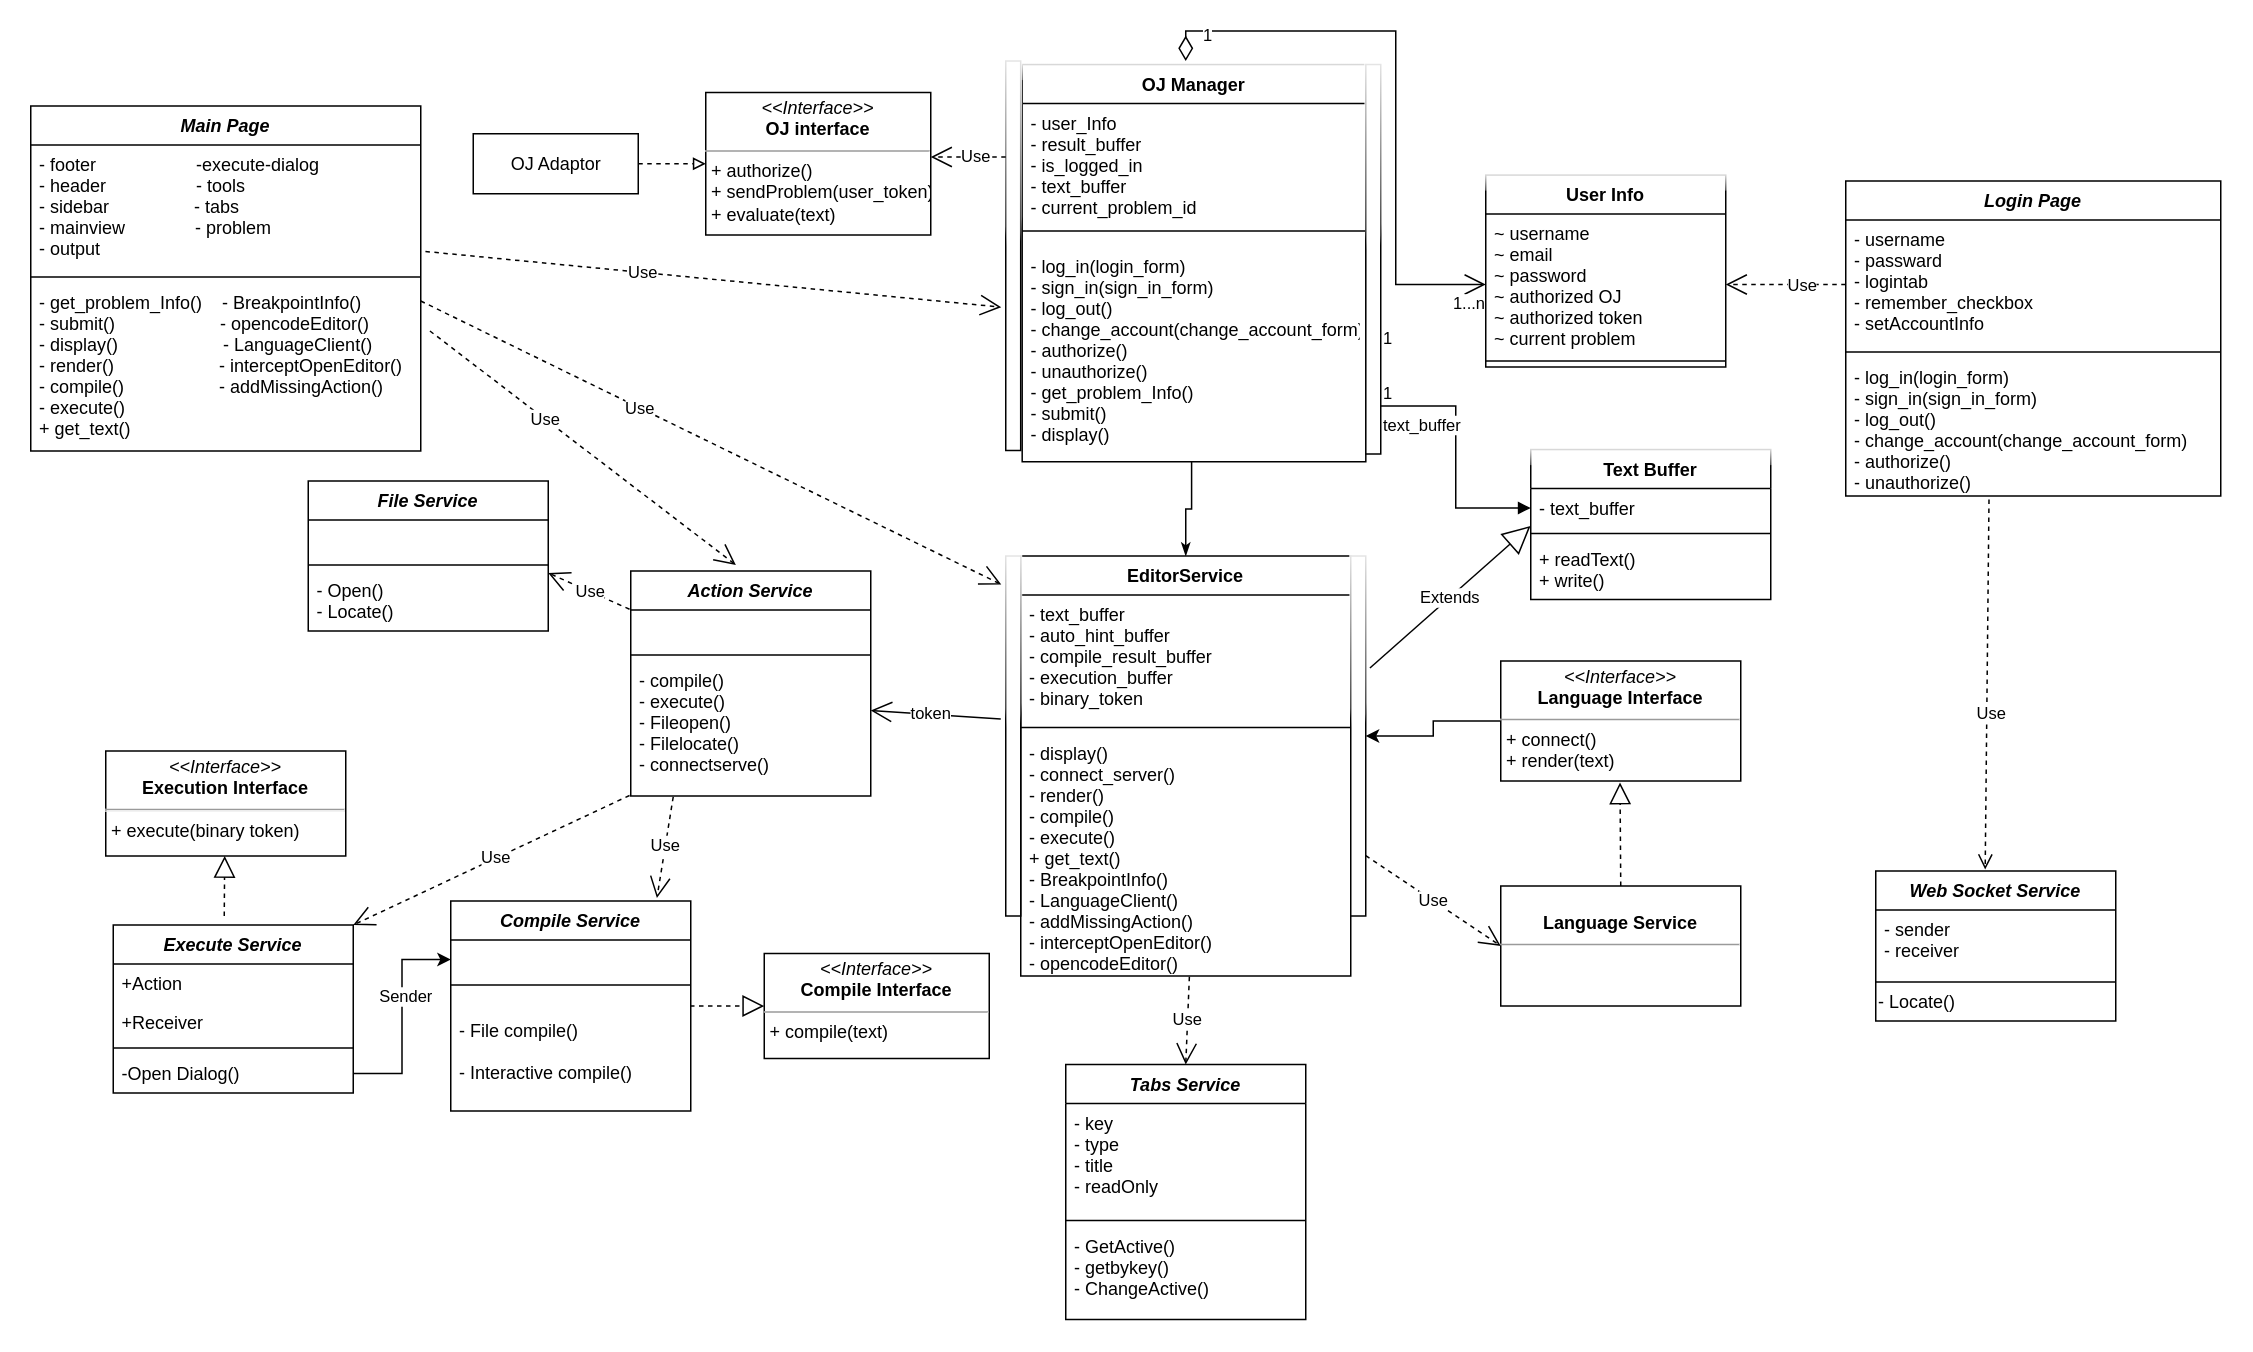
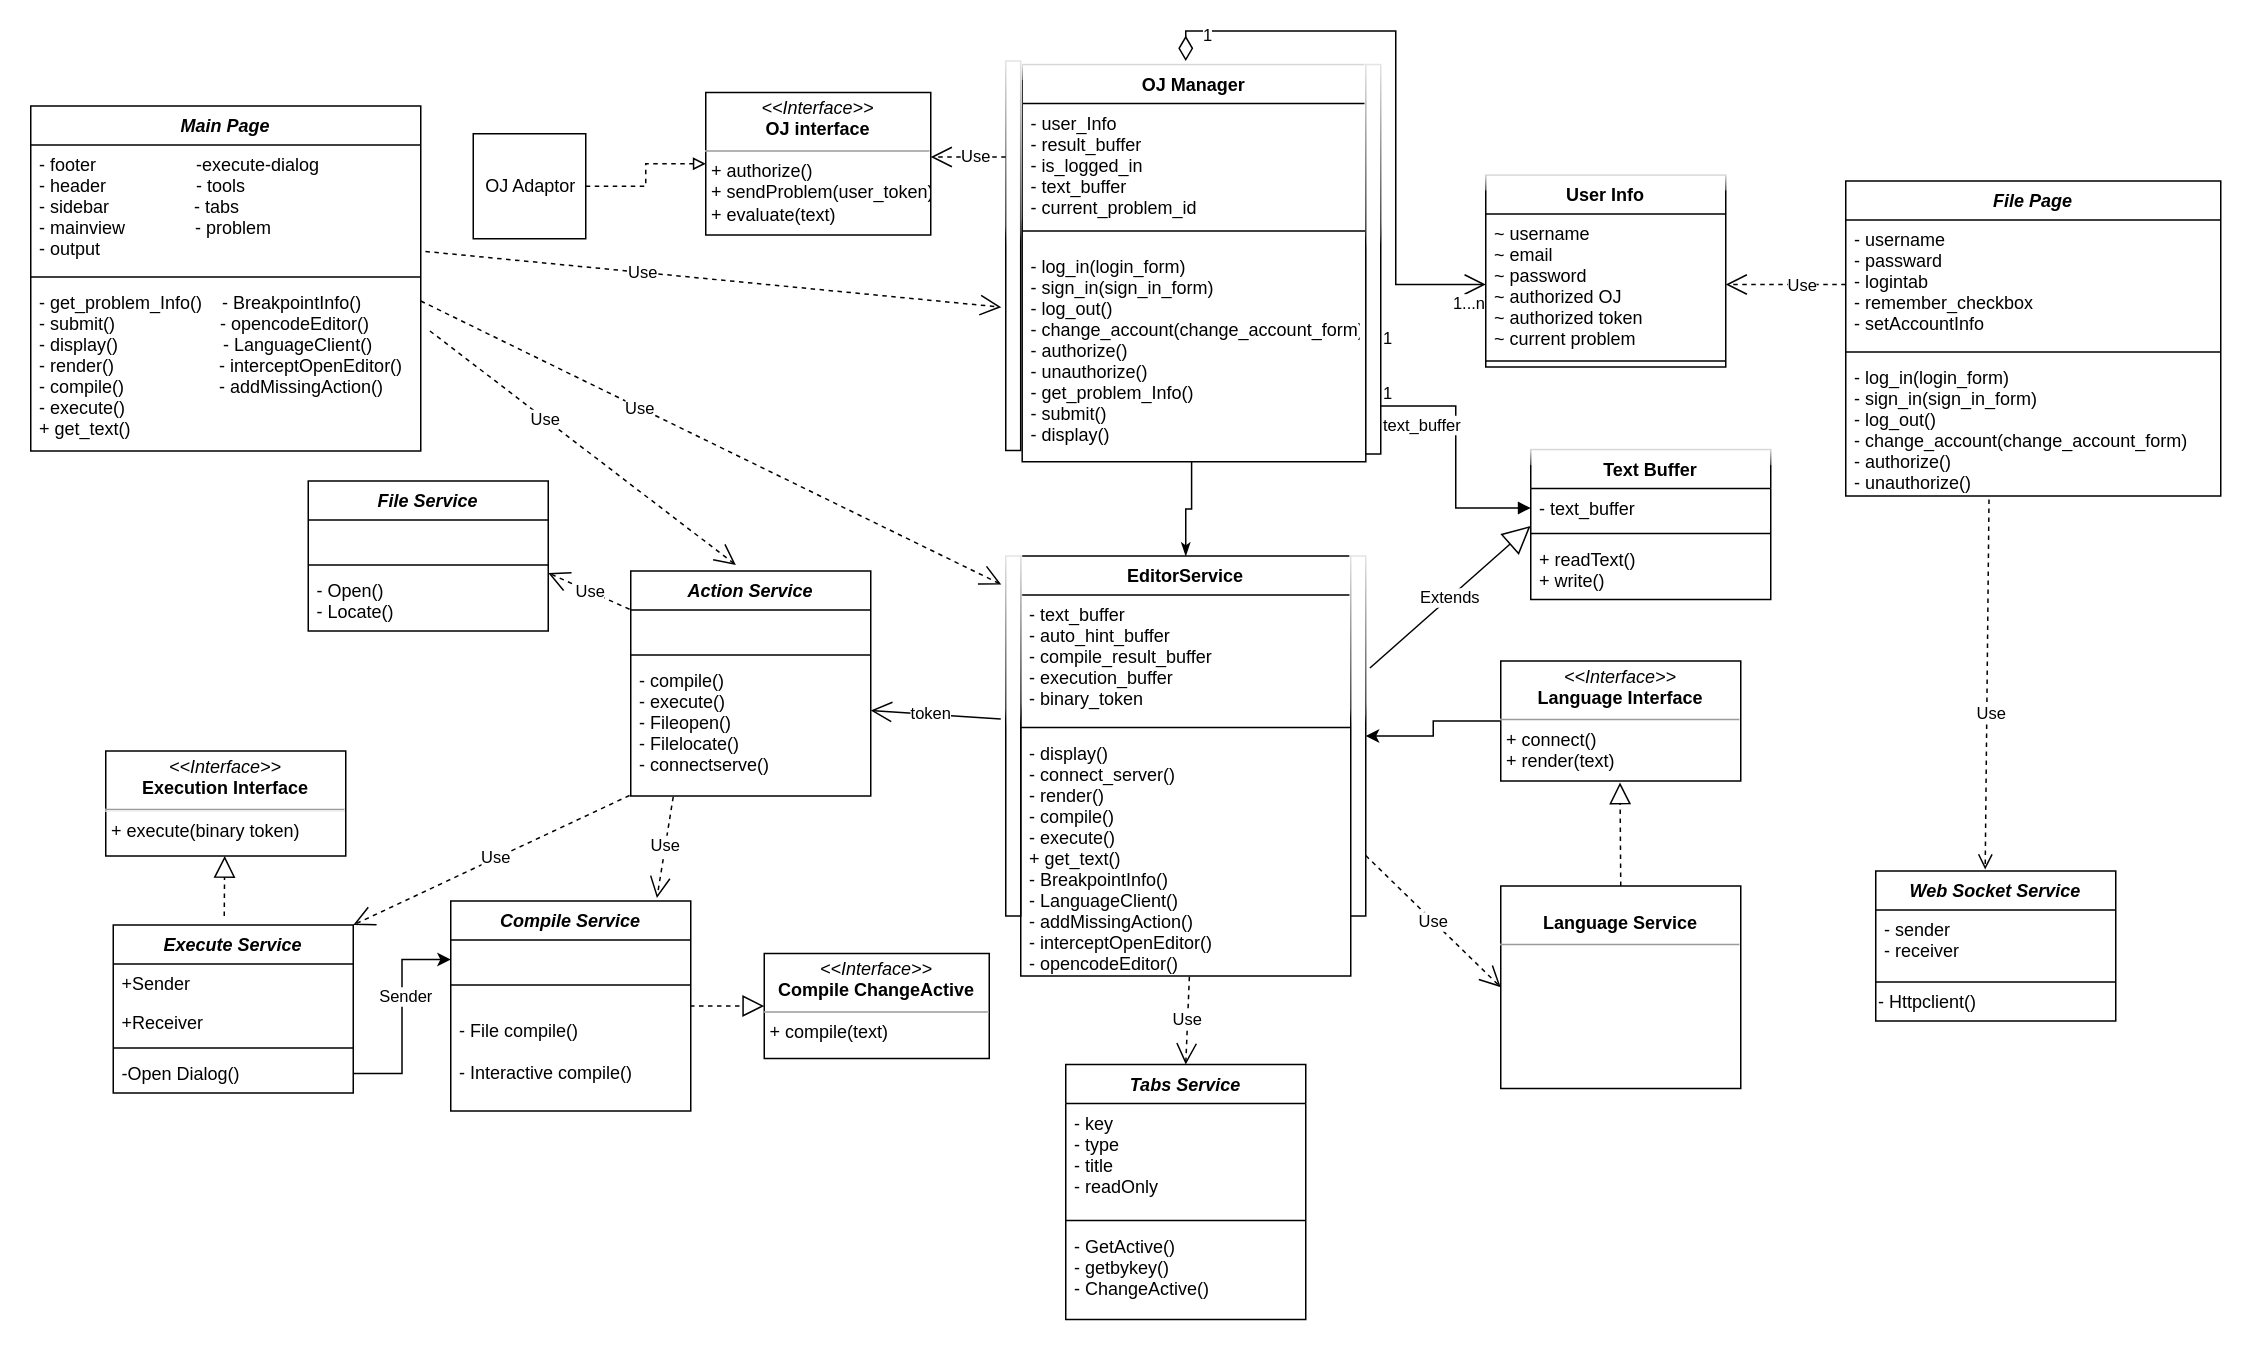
node "OJ Adaptor": size 165x60 -> 113x105
node "Login Page": label "Login Page" -> "File Page"
node "Language Service": size 240x120 -> 240x203
node "+Action": label "+Action" -> "+Sender"
node "<<Interface>> Compile Interface + compile(text)": label "<<Interface>> Compile Interface + compile(text)" -> "<<Interface>> Compile ChangeActive + compile(text)"
node "- Locate()": label "- Locate()" -> "- Httpclient()"
